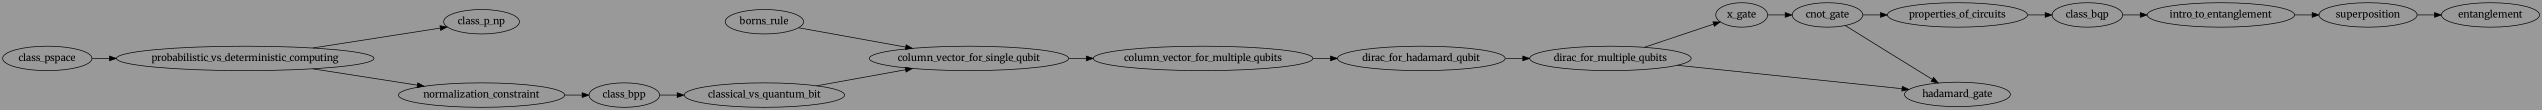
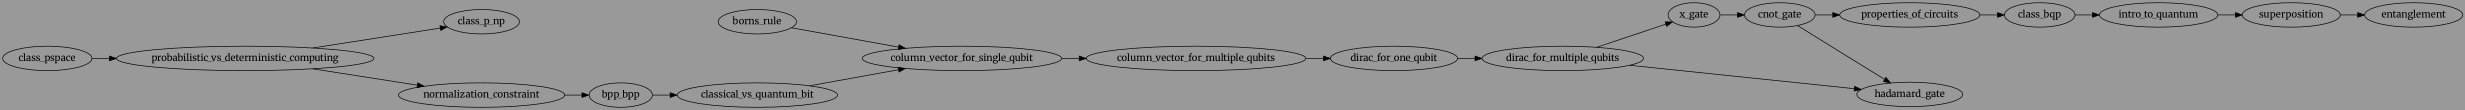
node "intro_to_entanglement": label "intro_to_entanglement" -> "intro_to_quantum"
node "dirac_for_hadamard_qubit": label "dirac_for_hadamard_qubit" -> "dirac_for_one_qubit"
node "class_bpp": label "class_bpp" -> "bpp_bpp"
